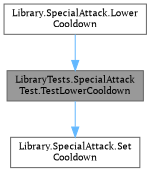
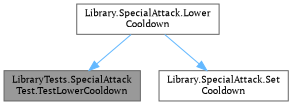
edge "LibraryTests.SpecialAttack Test.TestLowerCooldown" -> "Library.SpecialAttack.Set Cooldown": now "Library.SpecialAttack.Lower Cooldown" -> "Library.SpecialAttack.Set Cooldown"
